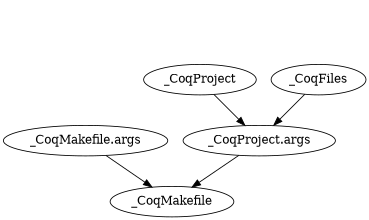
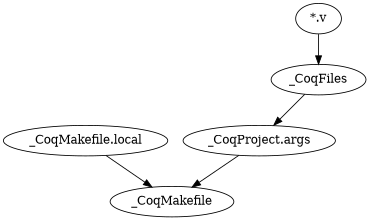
node "*.v": added
node "_CoqProject": removed
node "_CoqMakefile.args": label "_CoqMakefile.args" -> "_CoqMakefile.local"
